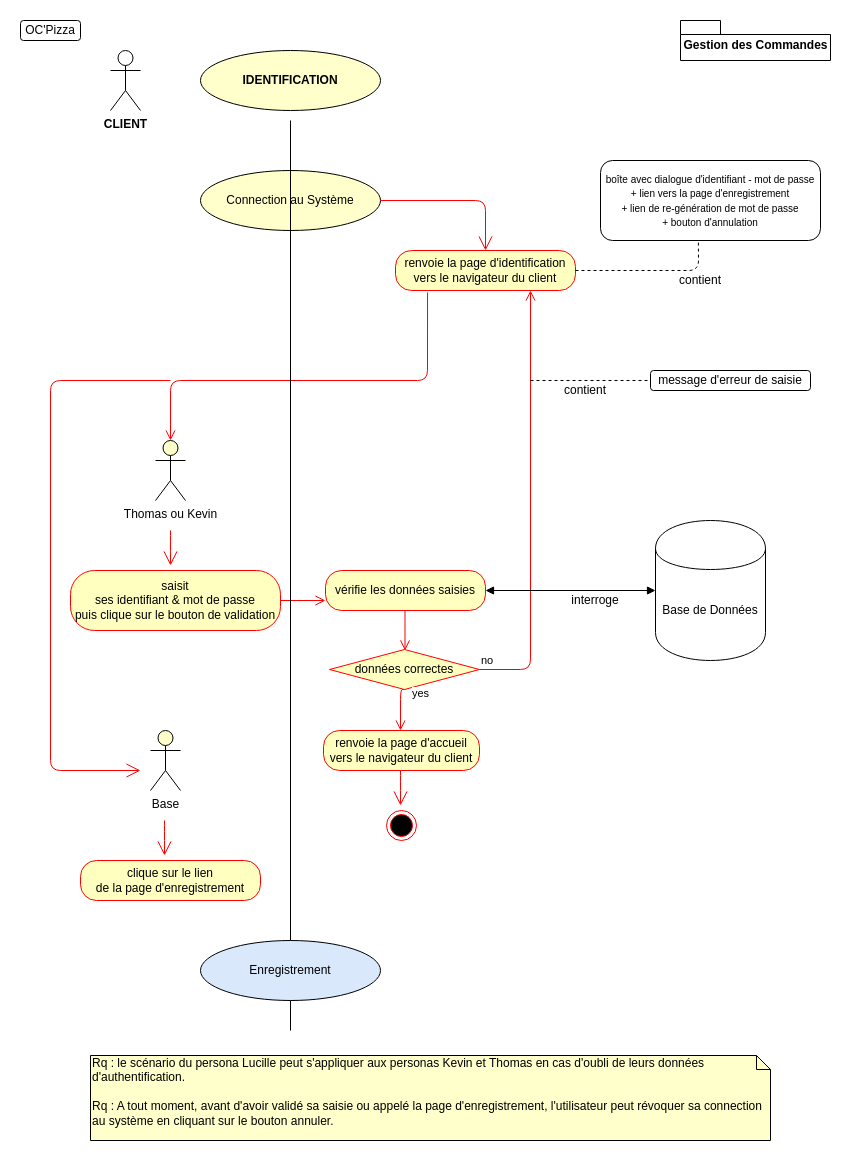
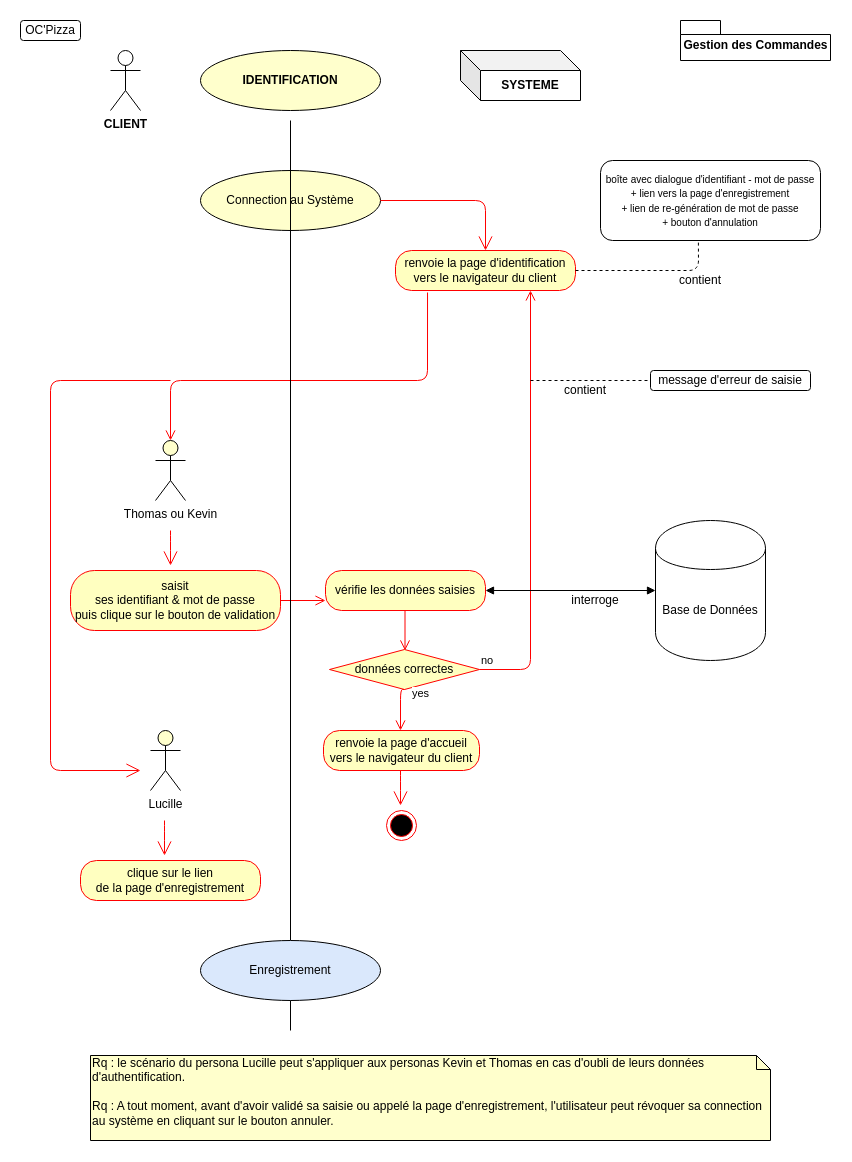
node "SYSTEME": added
node "Base": label "Base" -> "Lucille"
